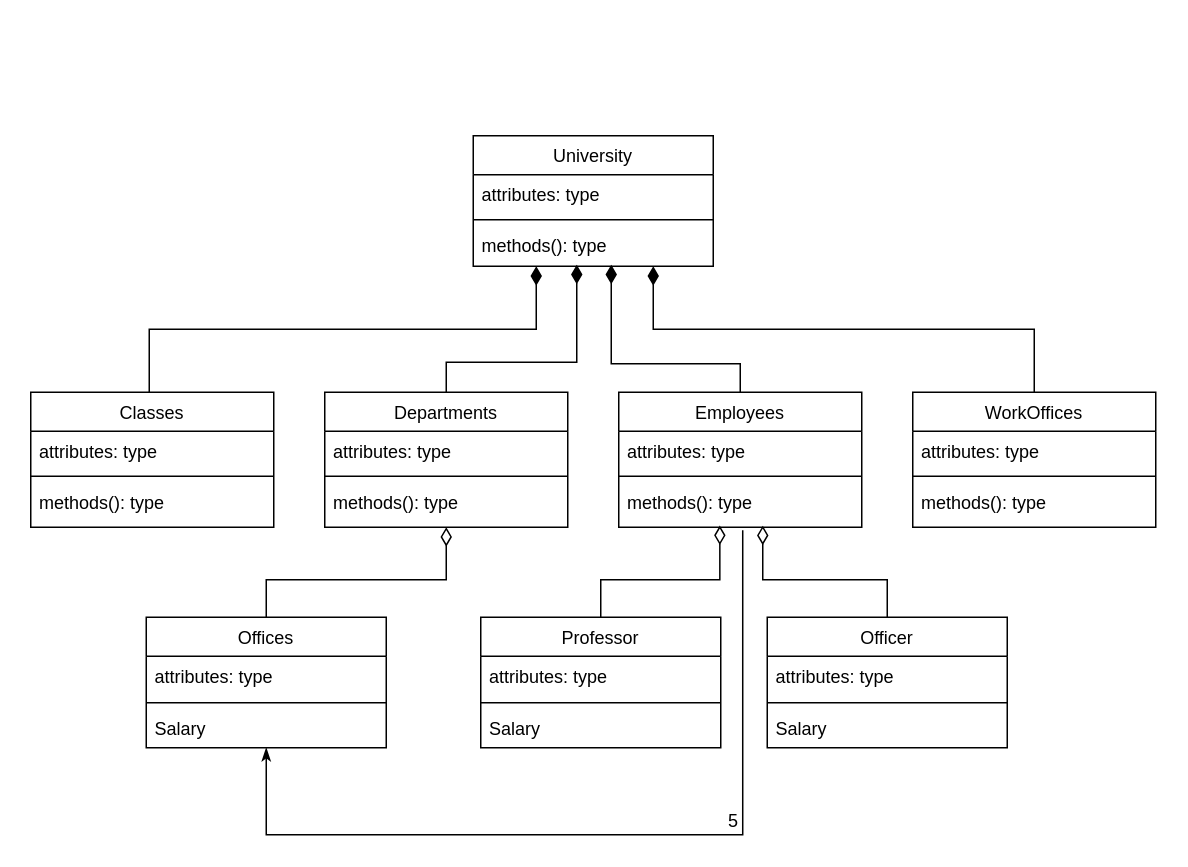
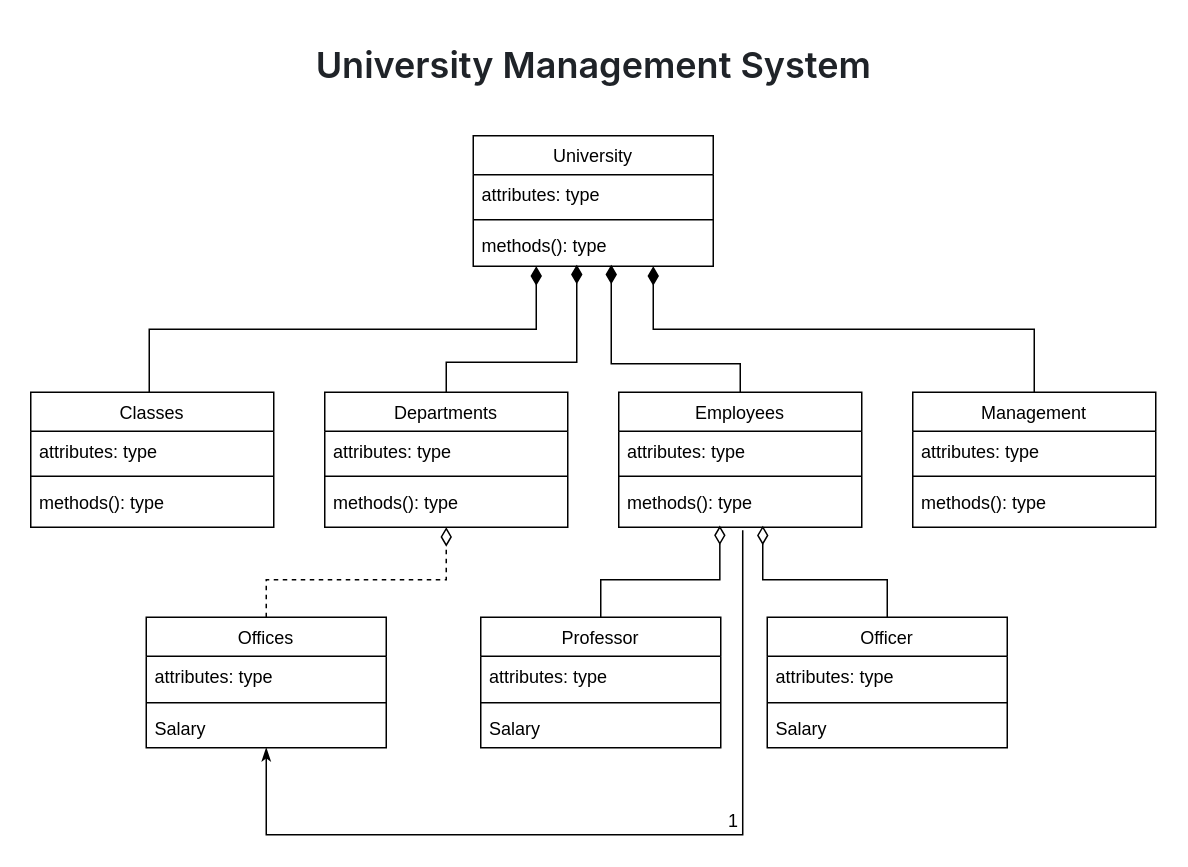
node "University Management System": added
node "WorkOffices": label "WorkOffices" -> "Management"
edge "Offices" -> "Departments": style solid -> dashed
node "5": label "5" -> "1"
